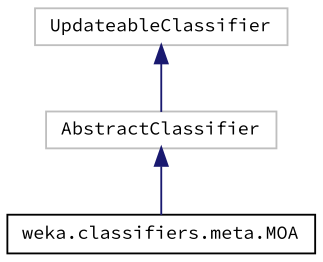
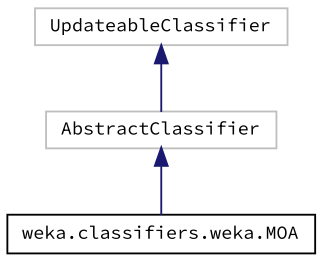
node "weka.classifiers.meta.MOA": label "weka.classifiers.meta.MOA" -> "weka.classifiers.weka.MOA"
